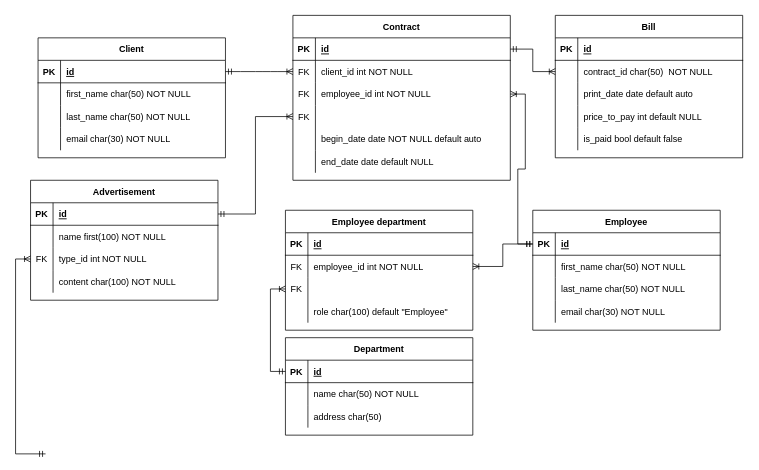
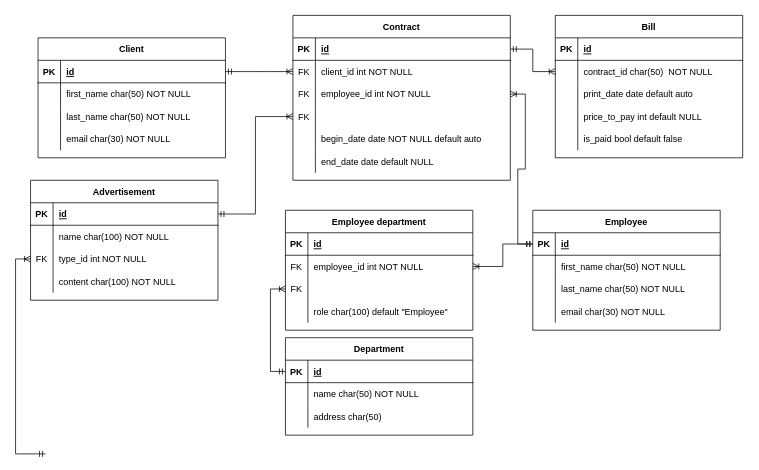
node "name first(100) NOT NULL": label "name first(100) NOT NULL" -> "name char(100) NOT NULL"
